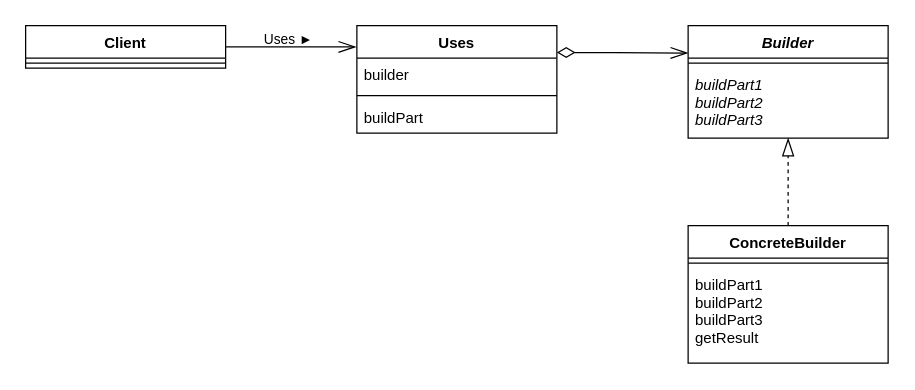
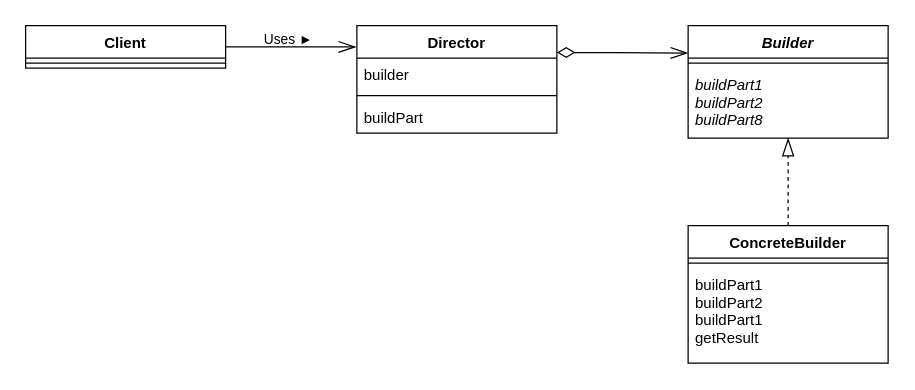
node "Uses": label "Uses" -> "Director"
node "buildPart1 buildPart2 buildPart3": label "buildPart1 buildPart2 buildPart3" -> "buildPart1 buildPart2 buildPart8"
node "buildPart1 buildPart2 buildPart3 getResult": label "buildPart1 buildPart2 buildPart3 getResult" -> "buildPart1 buildPart2 buildPart1 getResult"
